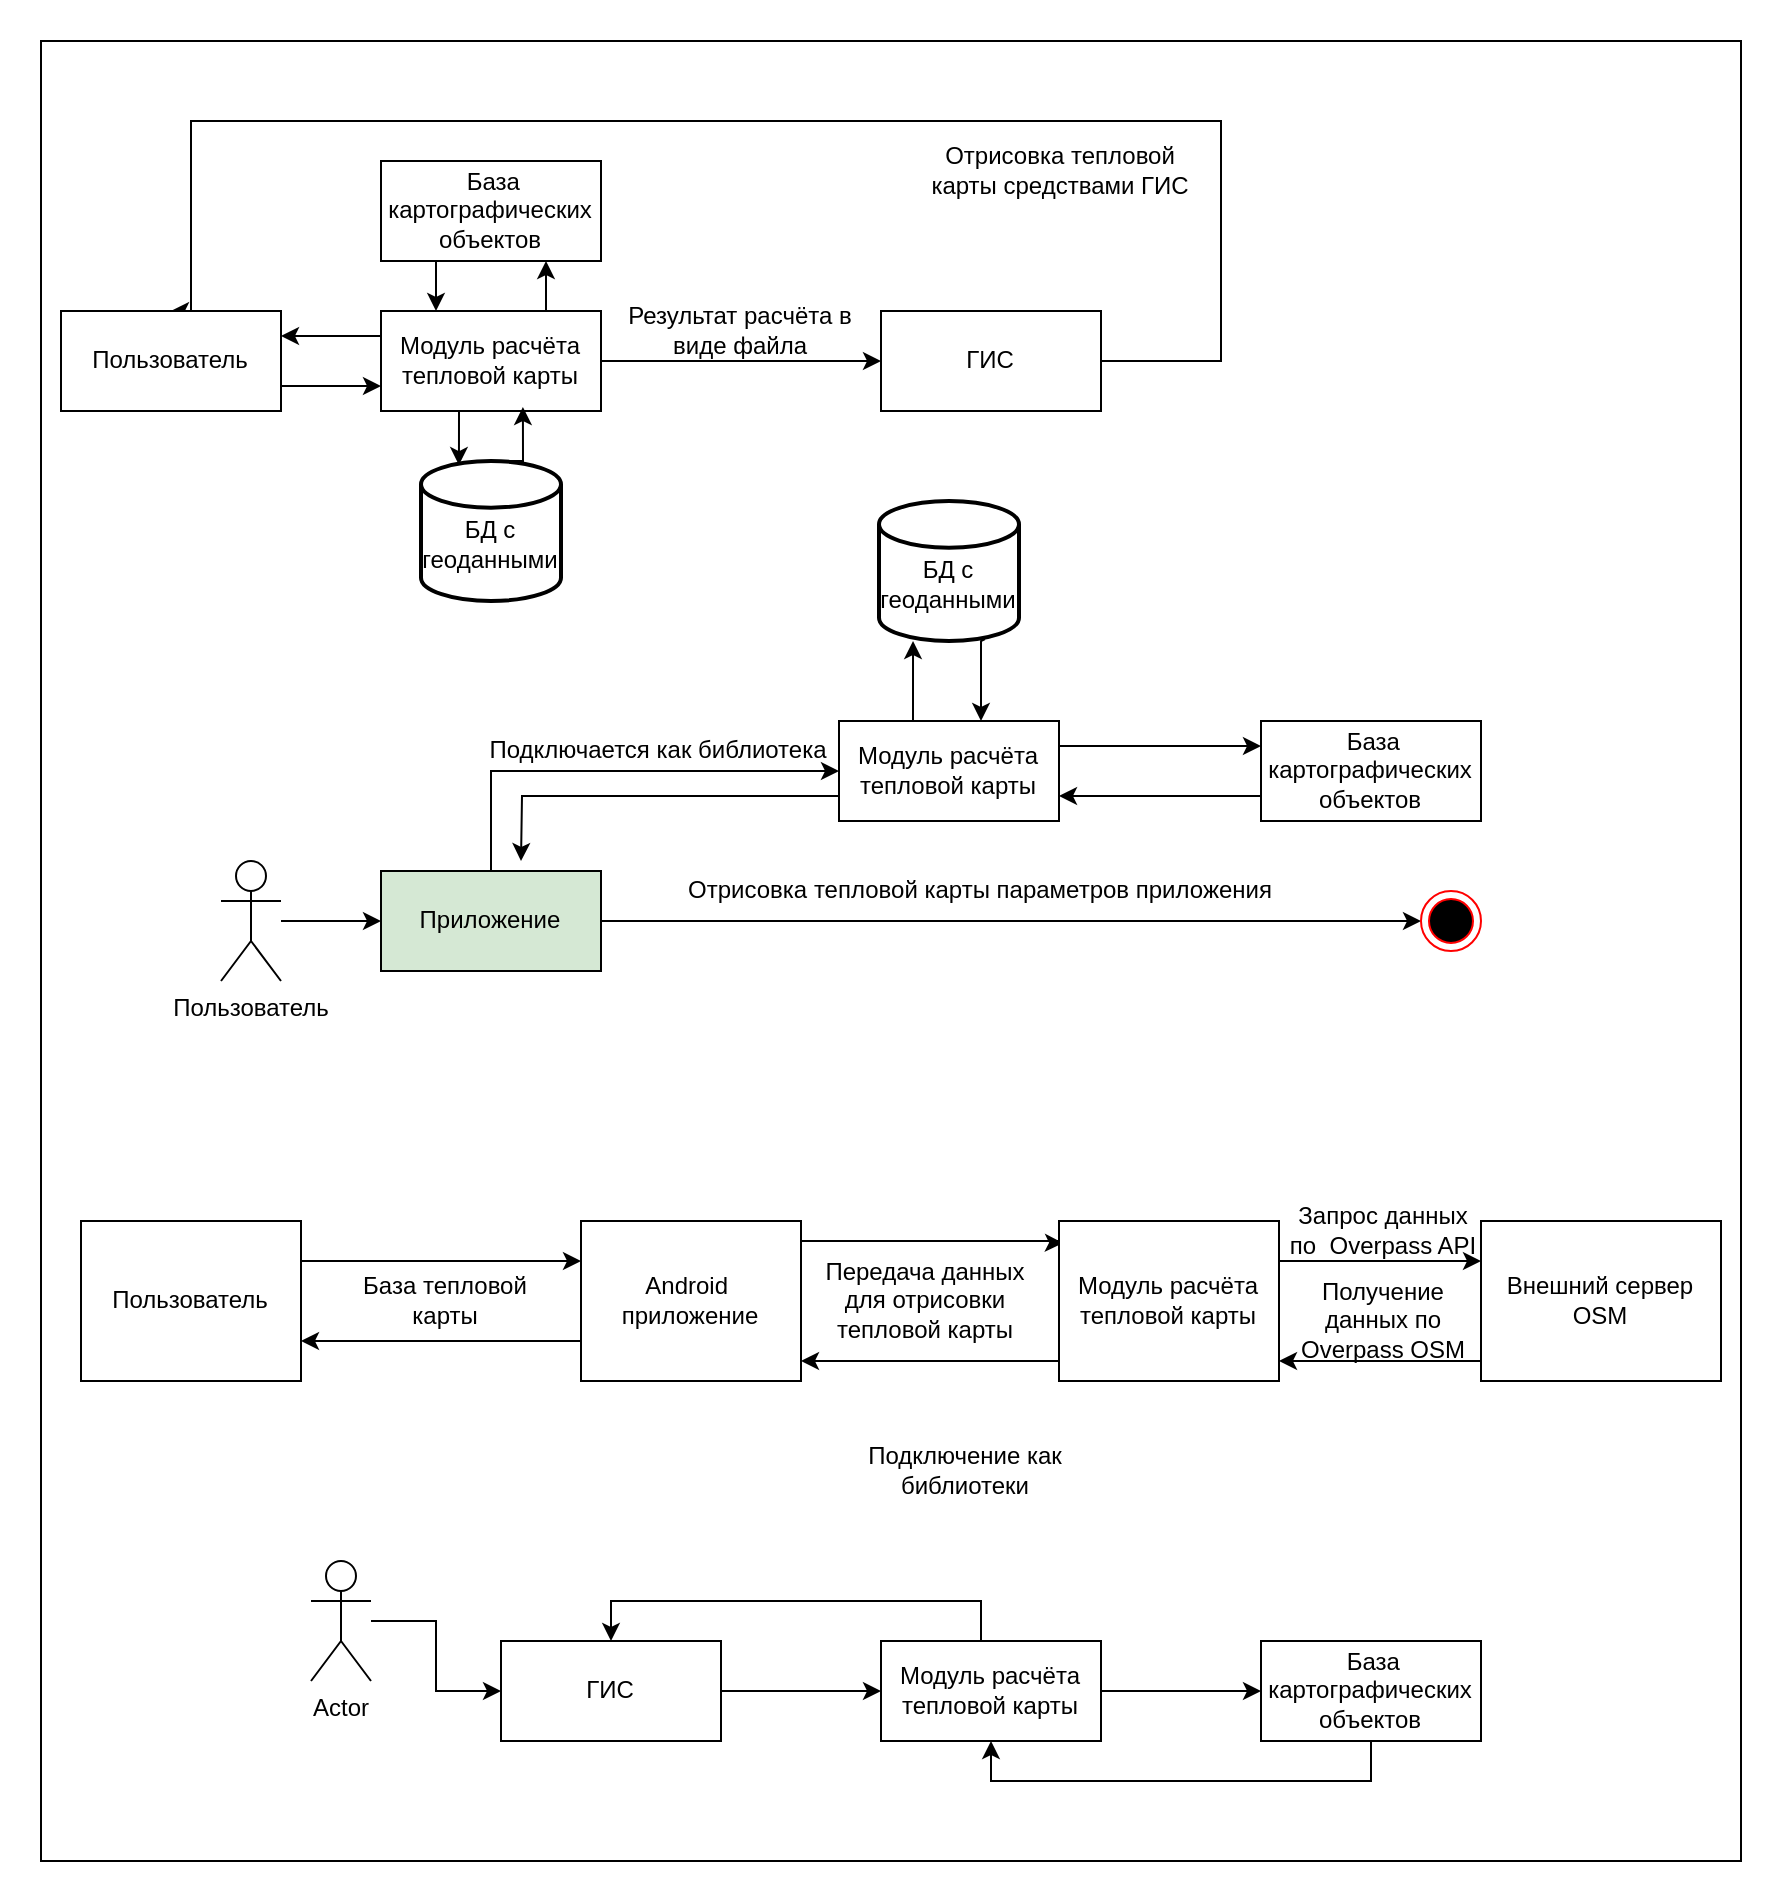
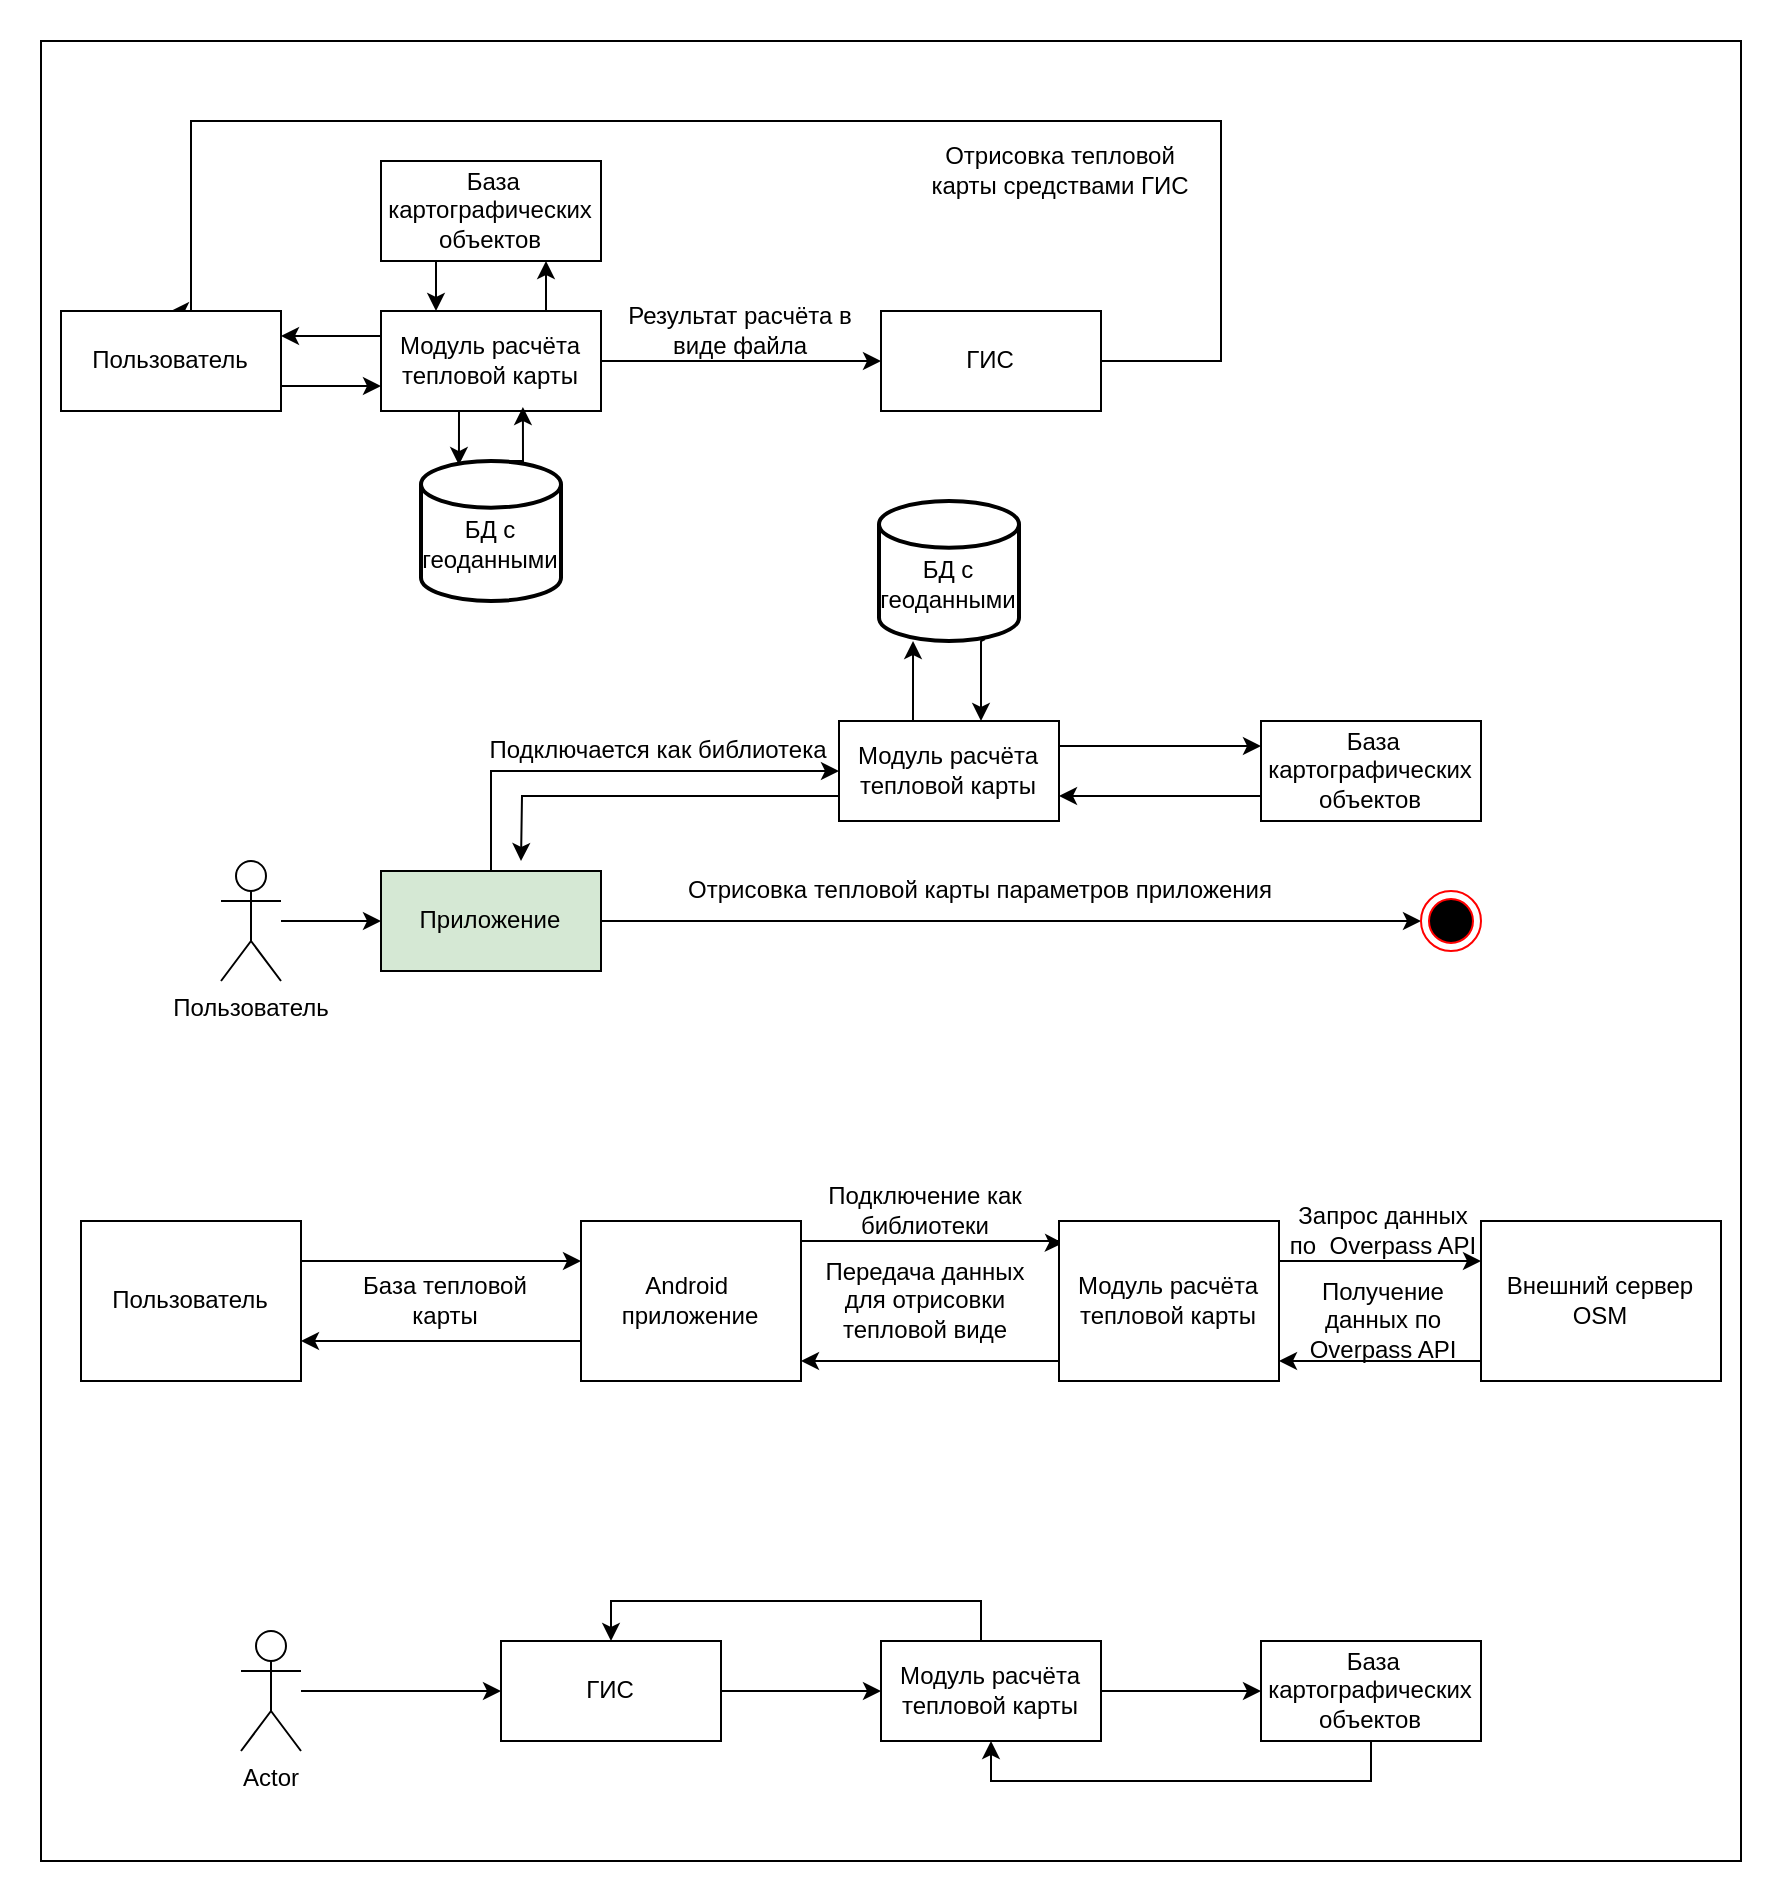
node "Передача данных для отрисовки тепловой карты": label "Передача данных для отрисовки тепловой карты" -> "Передача данных для отрисовки тепловой виде"
node "Получение данных по Overpass OSM": label "Получение данных по Overpass OSM" -> "Получение данных по Overpass API"
node "Подключение как библиотеки": moved (966, 1471) -> (926, 1211)
node "Actor": moved (341, 1621) -> (271, 1691)
